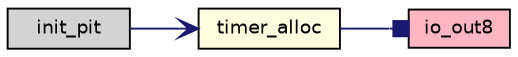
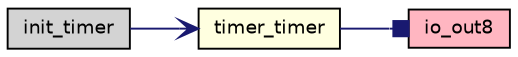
node "init_pit": label "init_pit" -> "init_timer"
node "timer_alloc": label "timer_alloc" -> "timer_timer"
